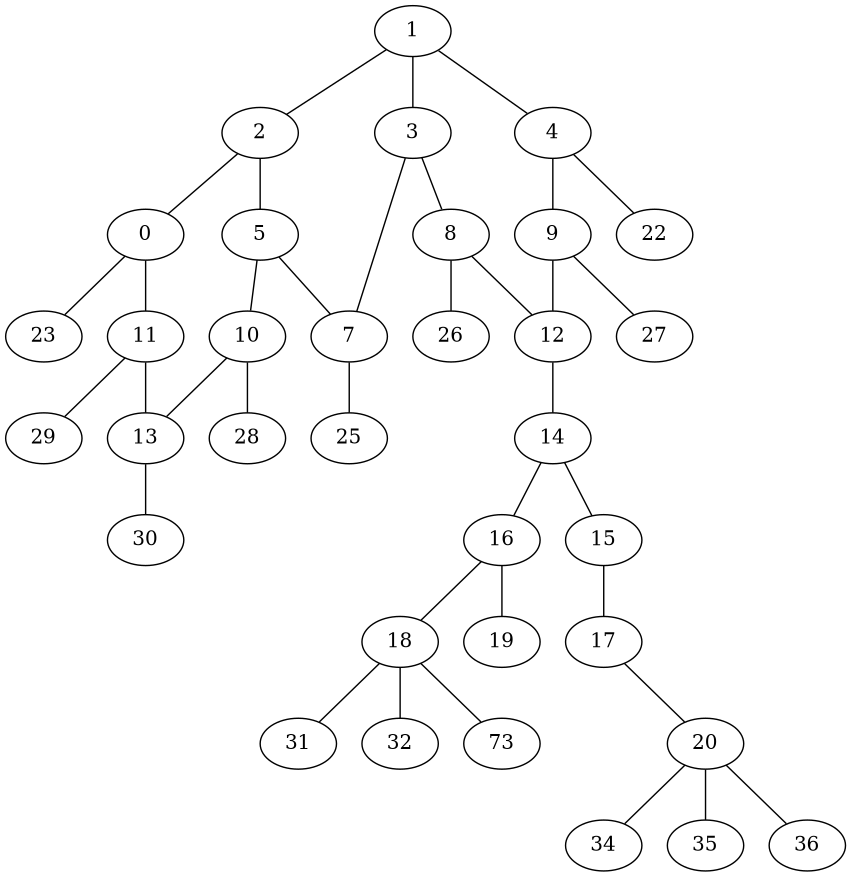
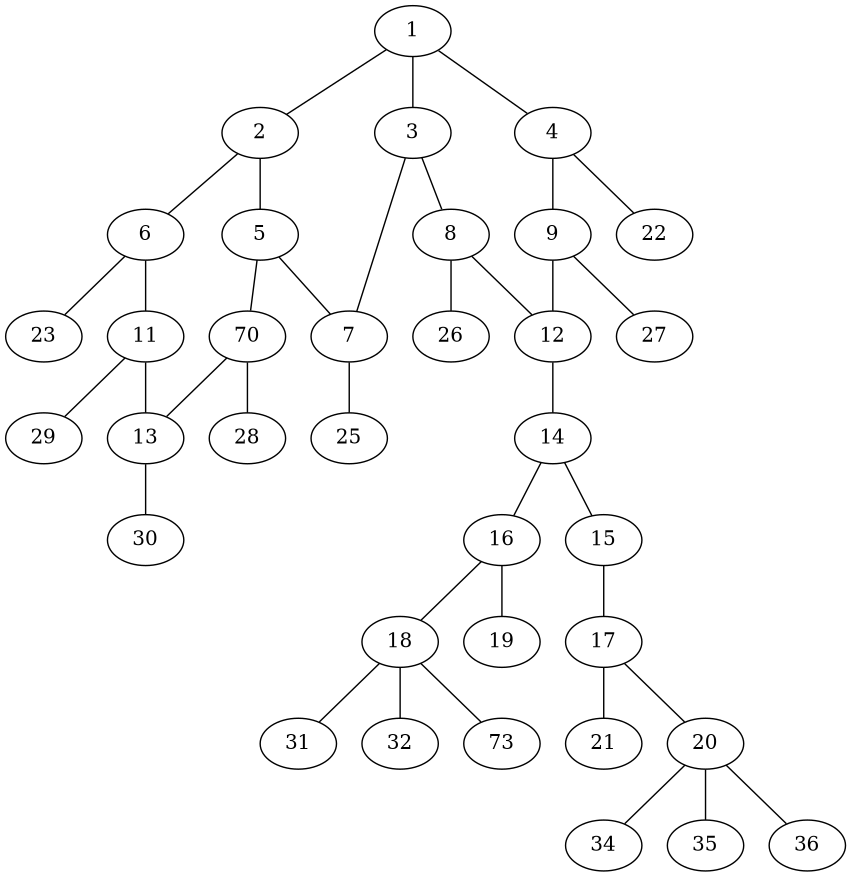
node "0": label "0" -> "6"
node "10": label "10" -> "70"
node "21": added
